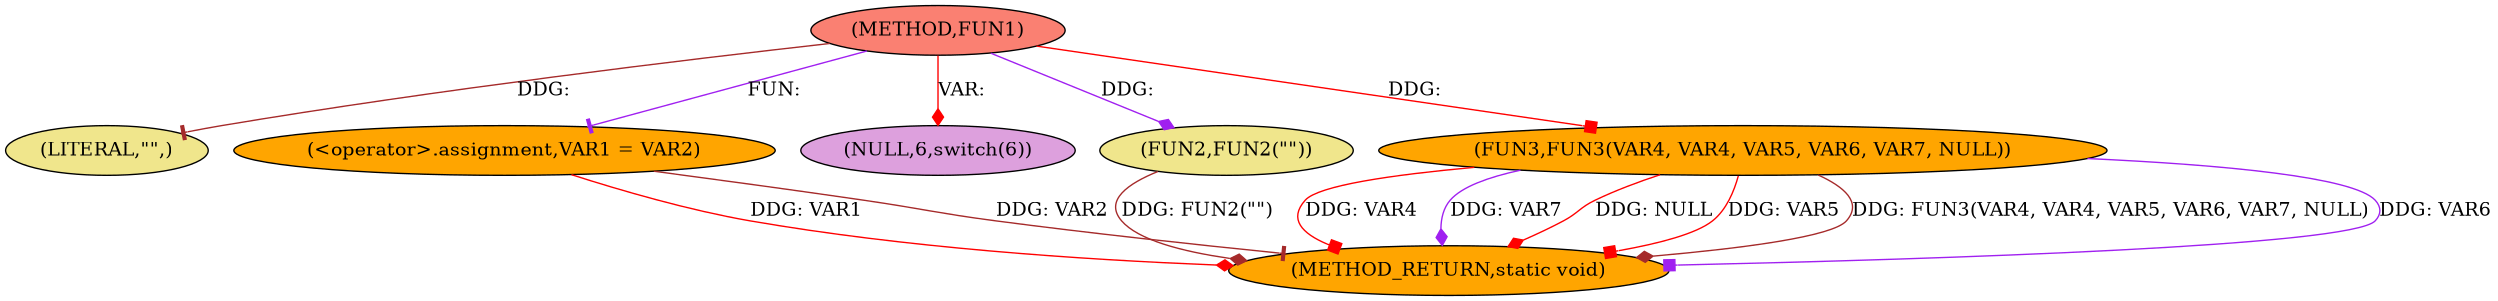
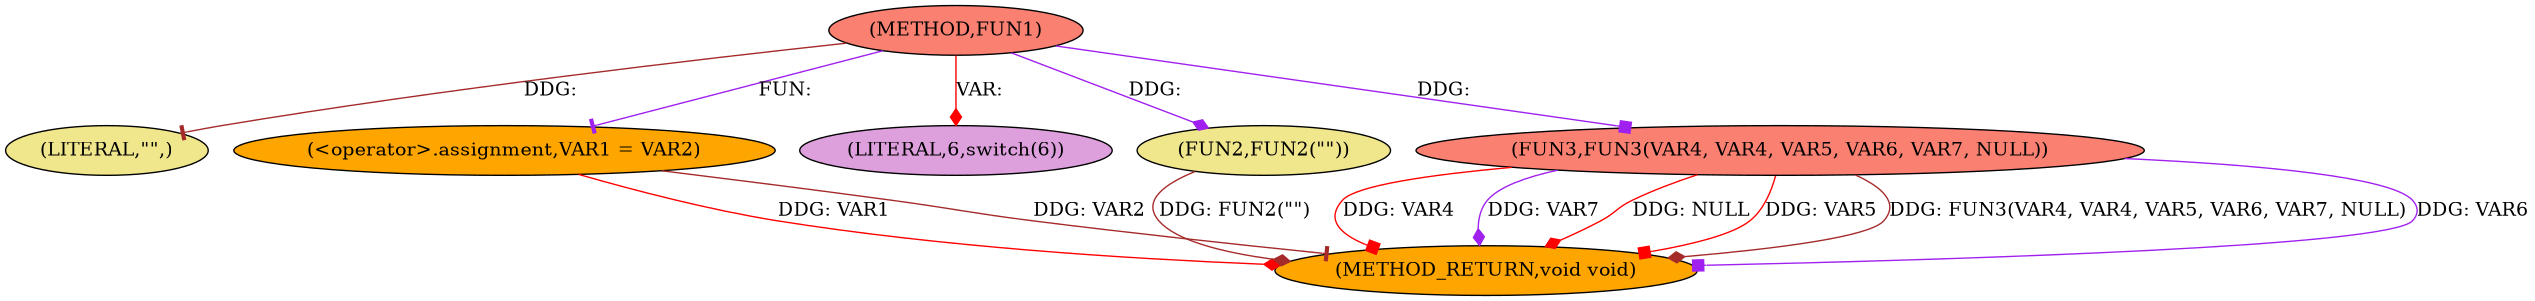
edge "(METHOD,FUN1)" -> "(FUN3,FUN3(VAR4, VAR4, VAR5, VAR6, VAR7, NULL))": color red -> purple
node "(NULL,6,switch(6))": label "(NULL,6,switch(6))" -> "(LITERAL,6,switch(6))"
node "(FUN3,FUN3(VAR4, VAR4, VAR5, VAR6, VAR7, NULL))": fillcolor orange -> salmon
node "(METHOD_RETURN,static void)": label "(METHOD_RETURN,static void)" -> "(METHOD_RETURN,void void)"
